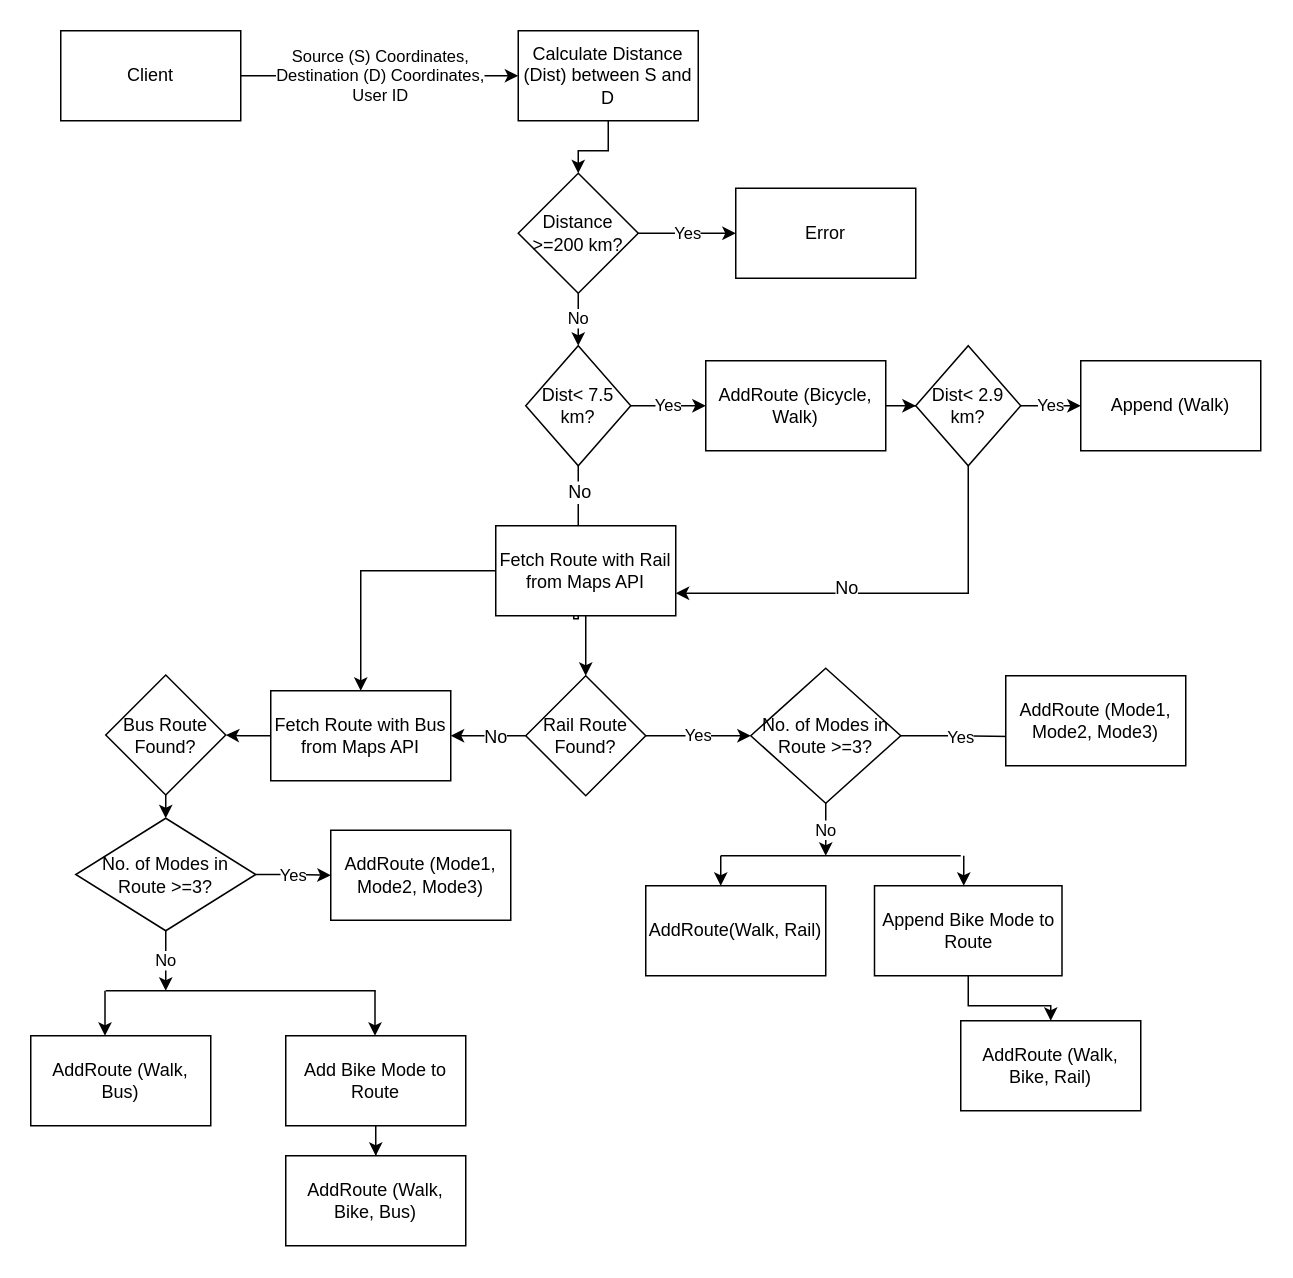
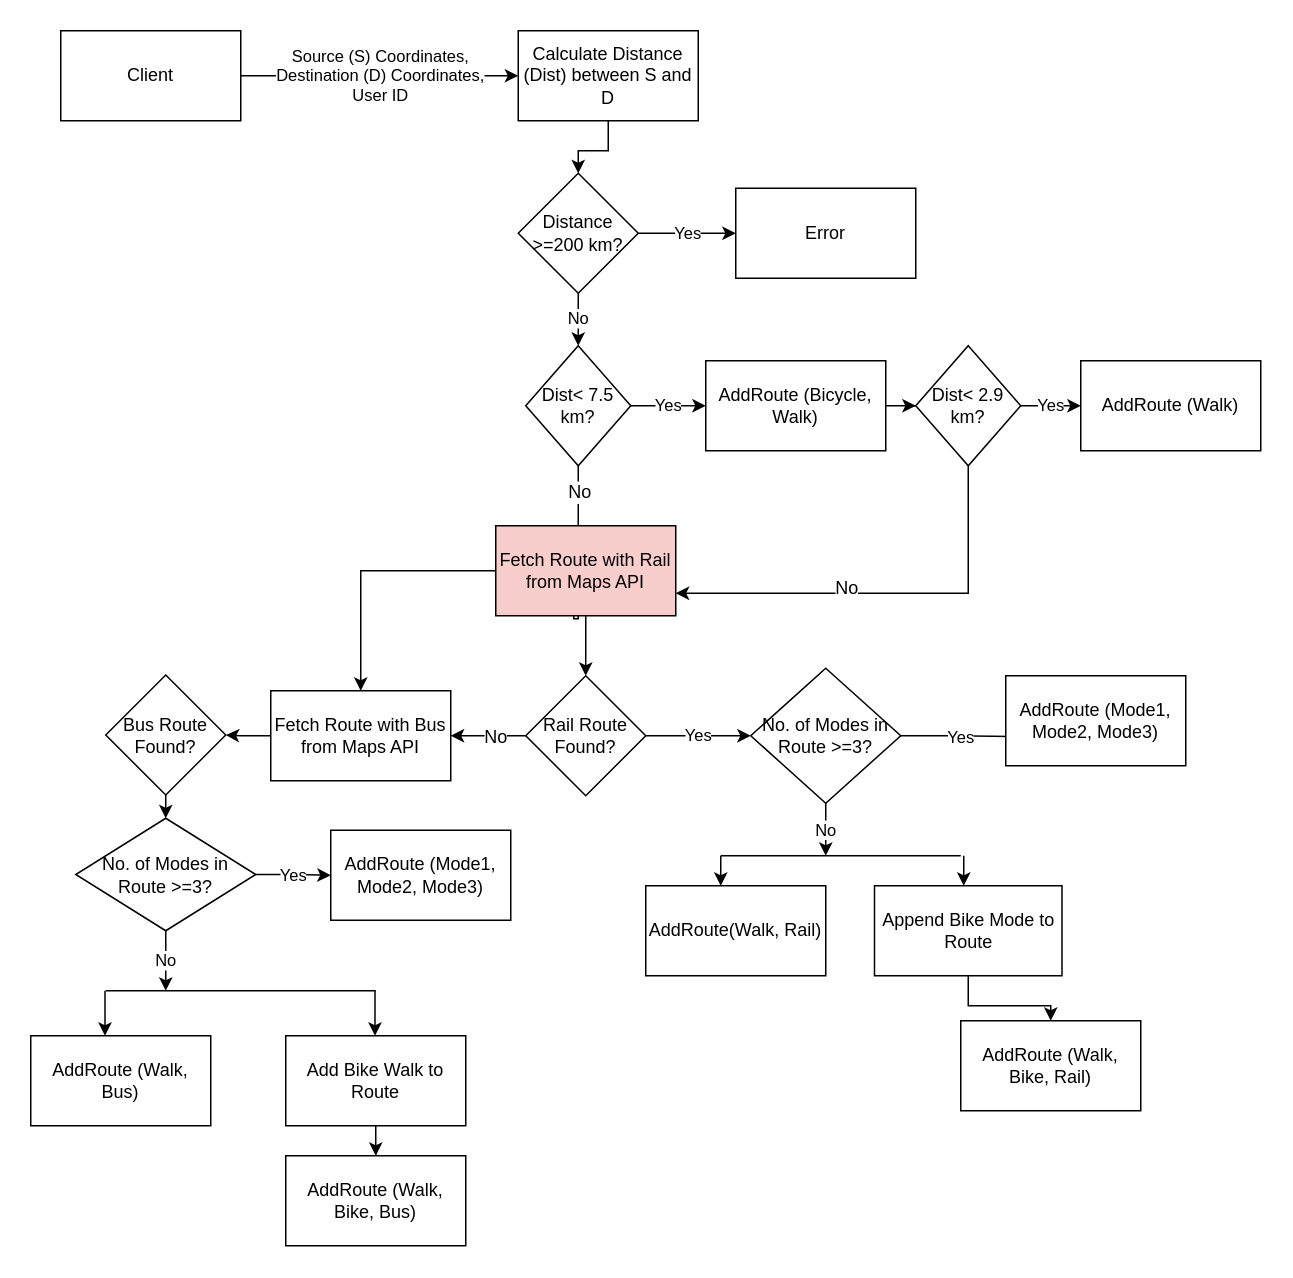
node "Append (Walk)": label "Append (Walk)" -> "AddRoute (Walk)"
node "Fetch Route with Rail from Maps API": fillcolor #ffffff -> #f8cecc
node "Add Bike Mode to Route": label "Add Bike Mode to Route" -> "Add Bike Walk to Route"
